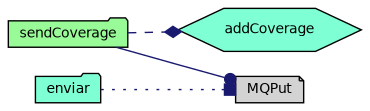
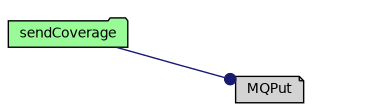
node "addCoverage": removed
node "enviar": removed
